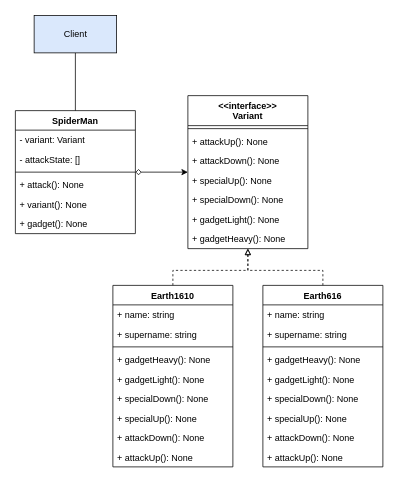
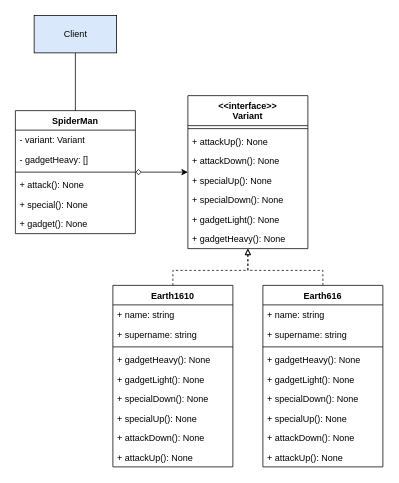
node "- attackState: []": label "- attackState: []" -> "- gadgetHeavy: []"
node "+ variant(): None": label "+ variant(): None" -> "+ special(): None"
